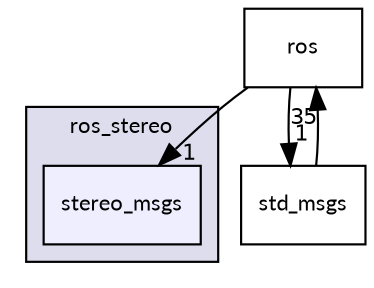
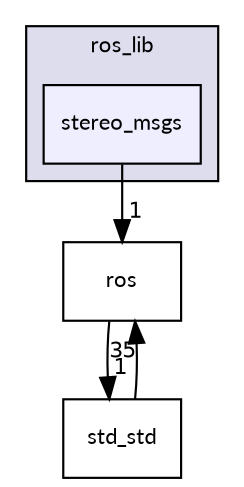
edge "ros" -> "stereo_msgs": reversed
cluster "ros_stereo": label "ros_stereo" -> "ros_lib"
node "std_msgs": label "std_msgs" -> "std_std"
